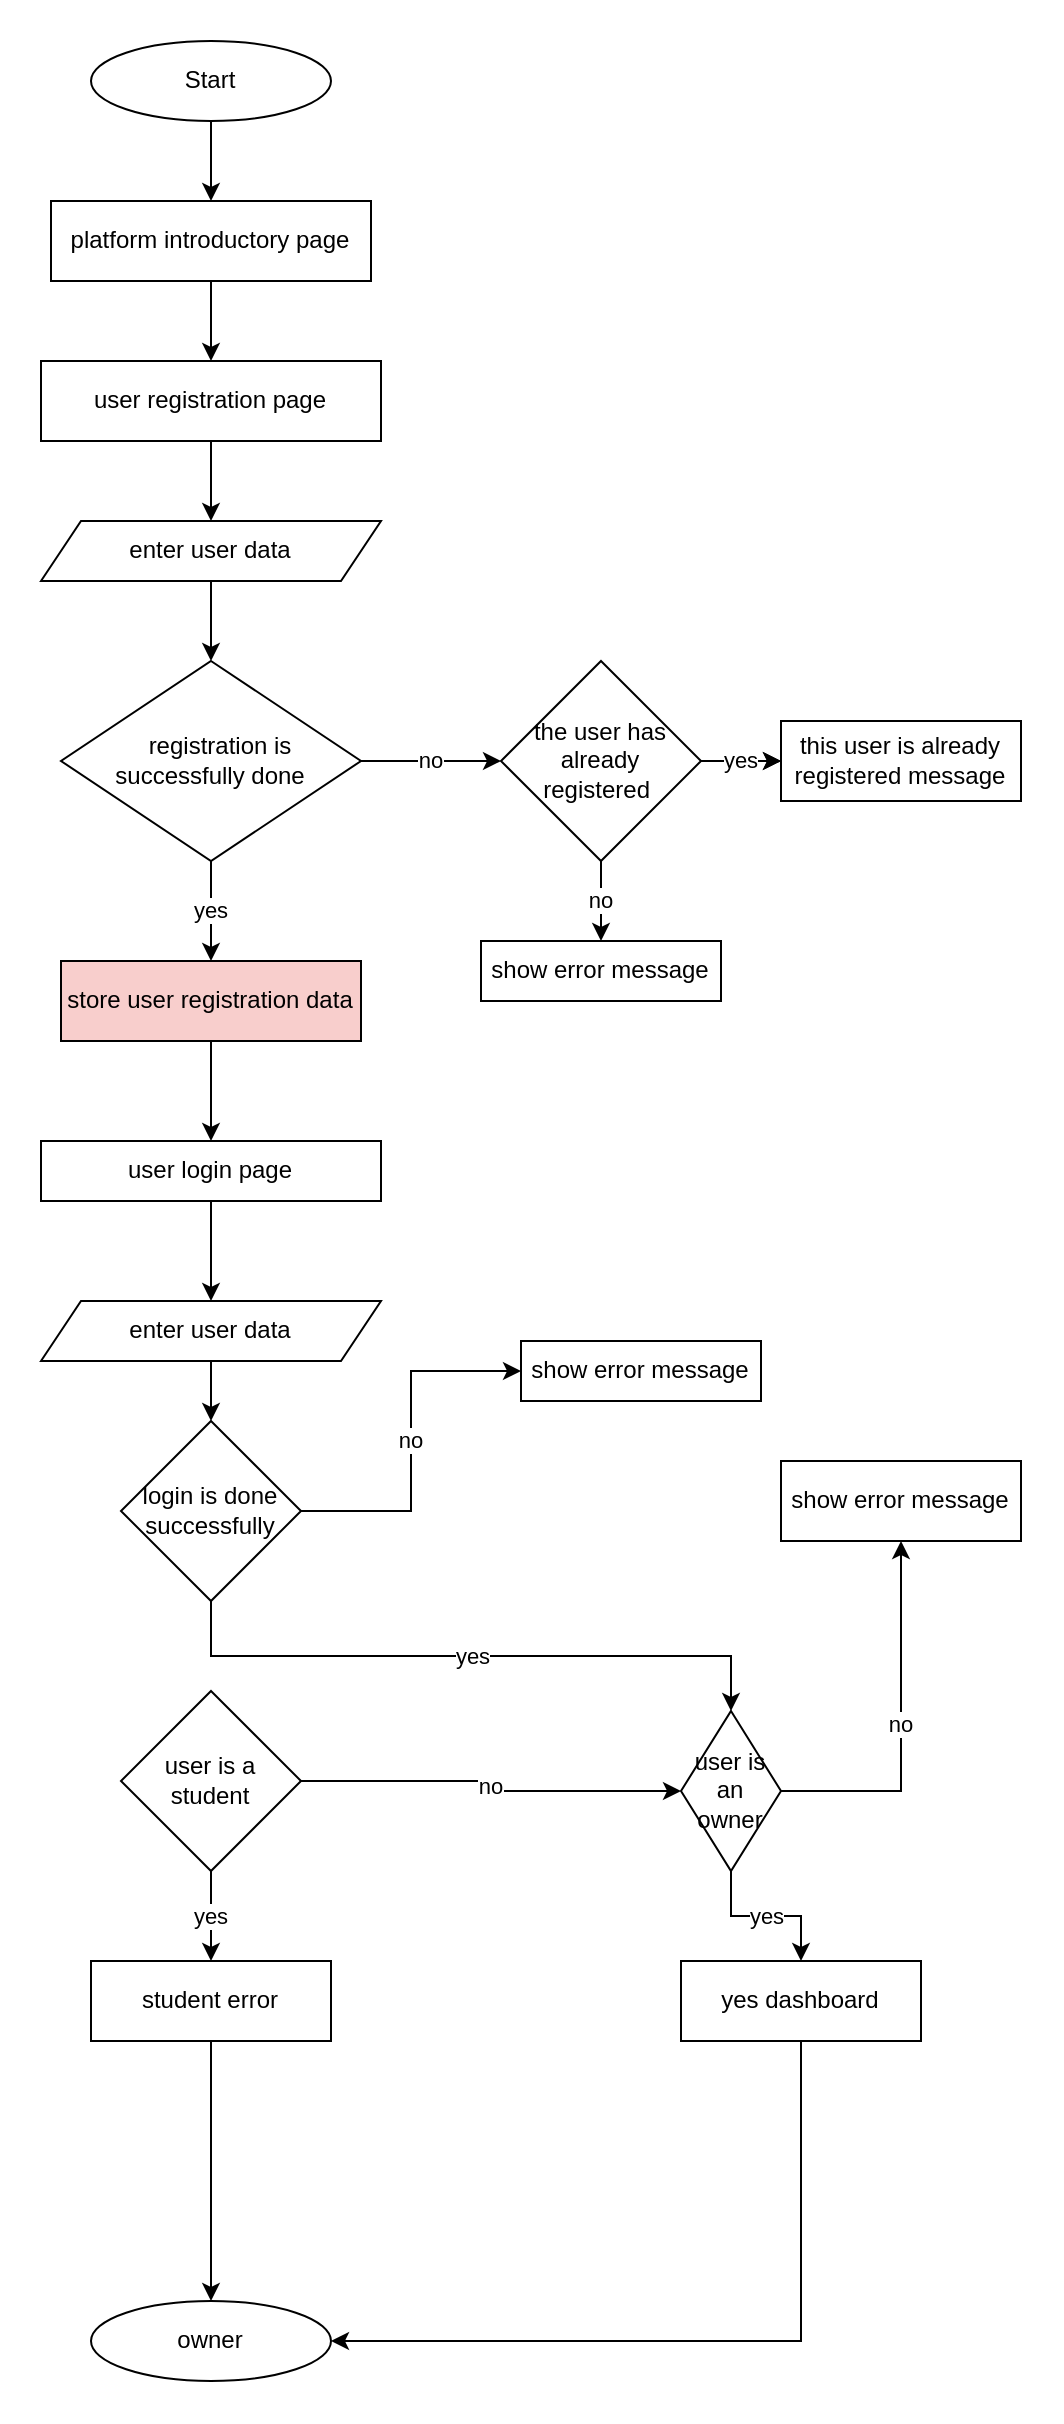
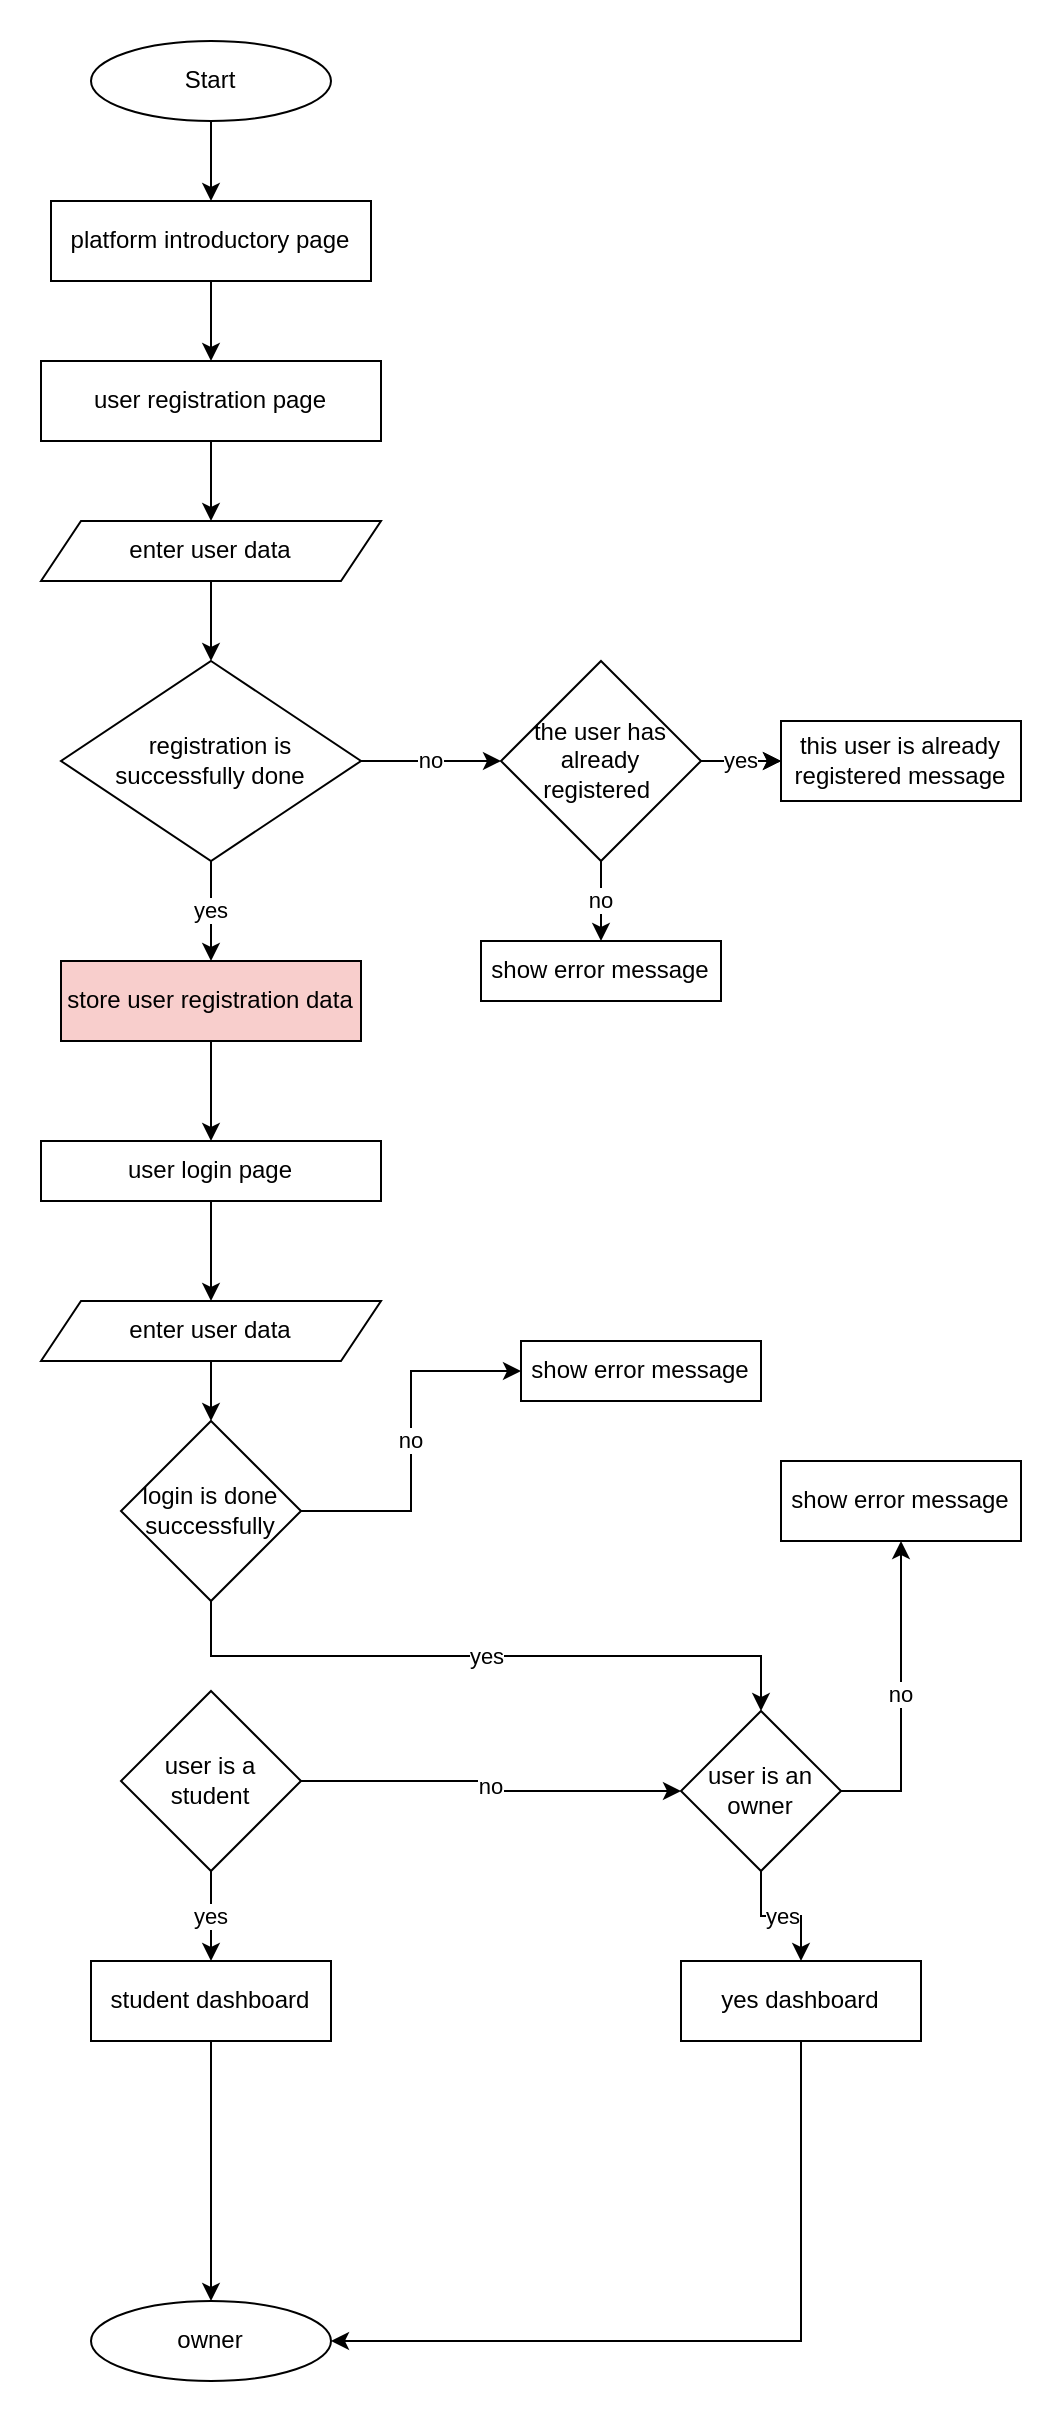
node "user is an owner": size 100x160 -> 160x160
node "student error": label "student error" -> "student dashboard"
